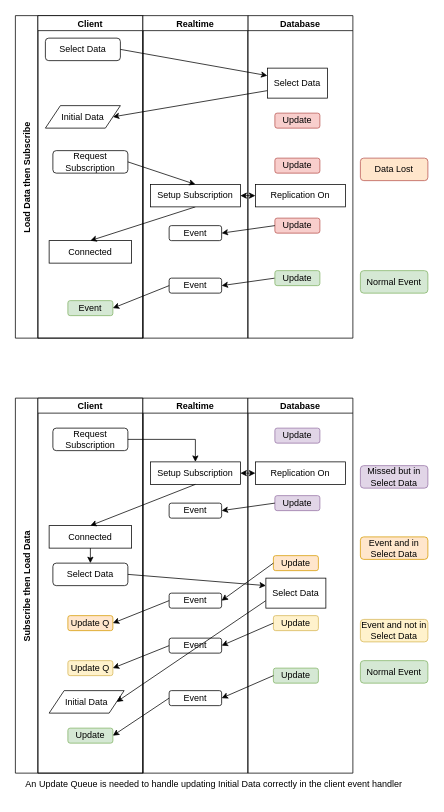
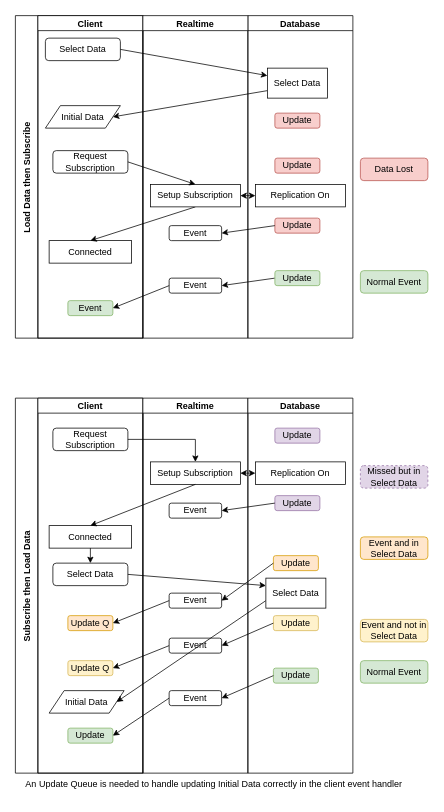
node "Data Lost": fillcolor #ffe6cc -> #f8cecc
node "Missed but in Select Data": style solid -> dashed
